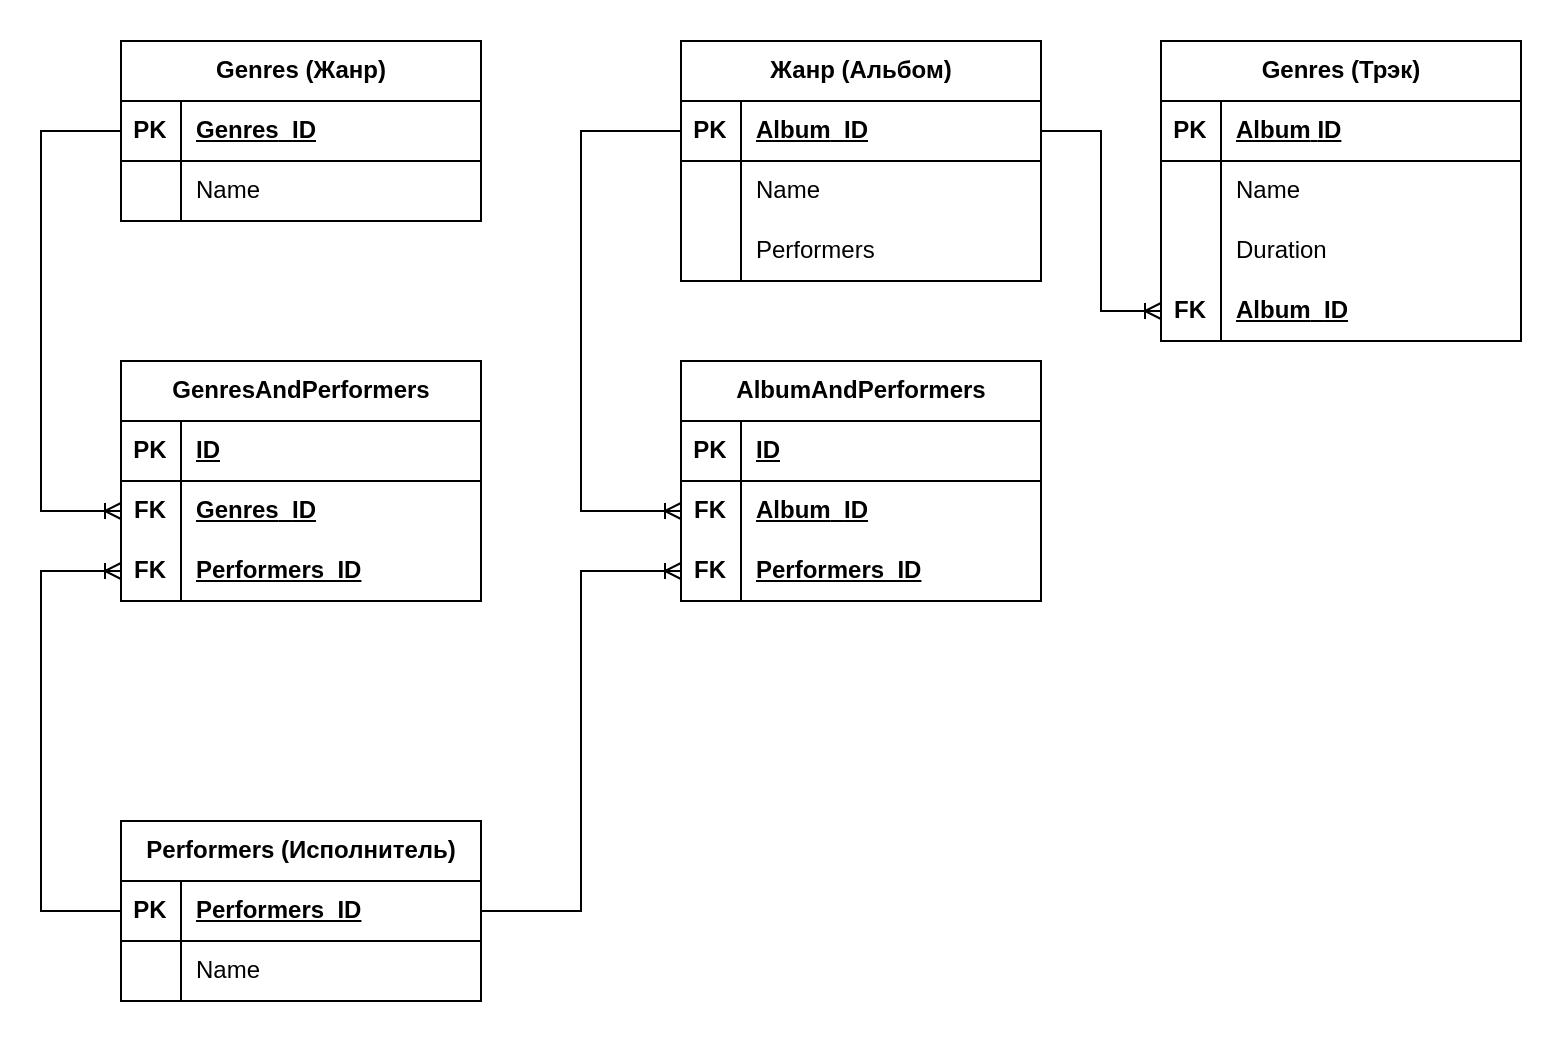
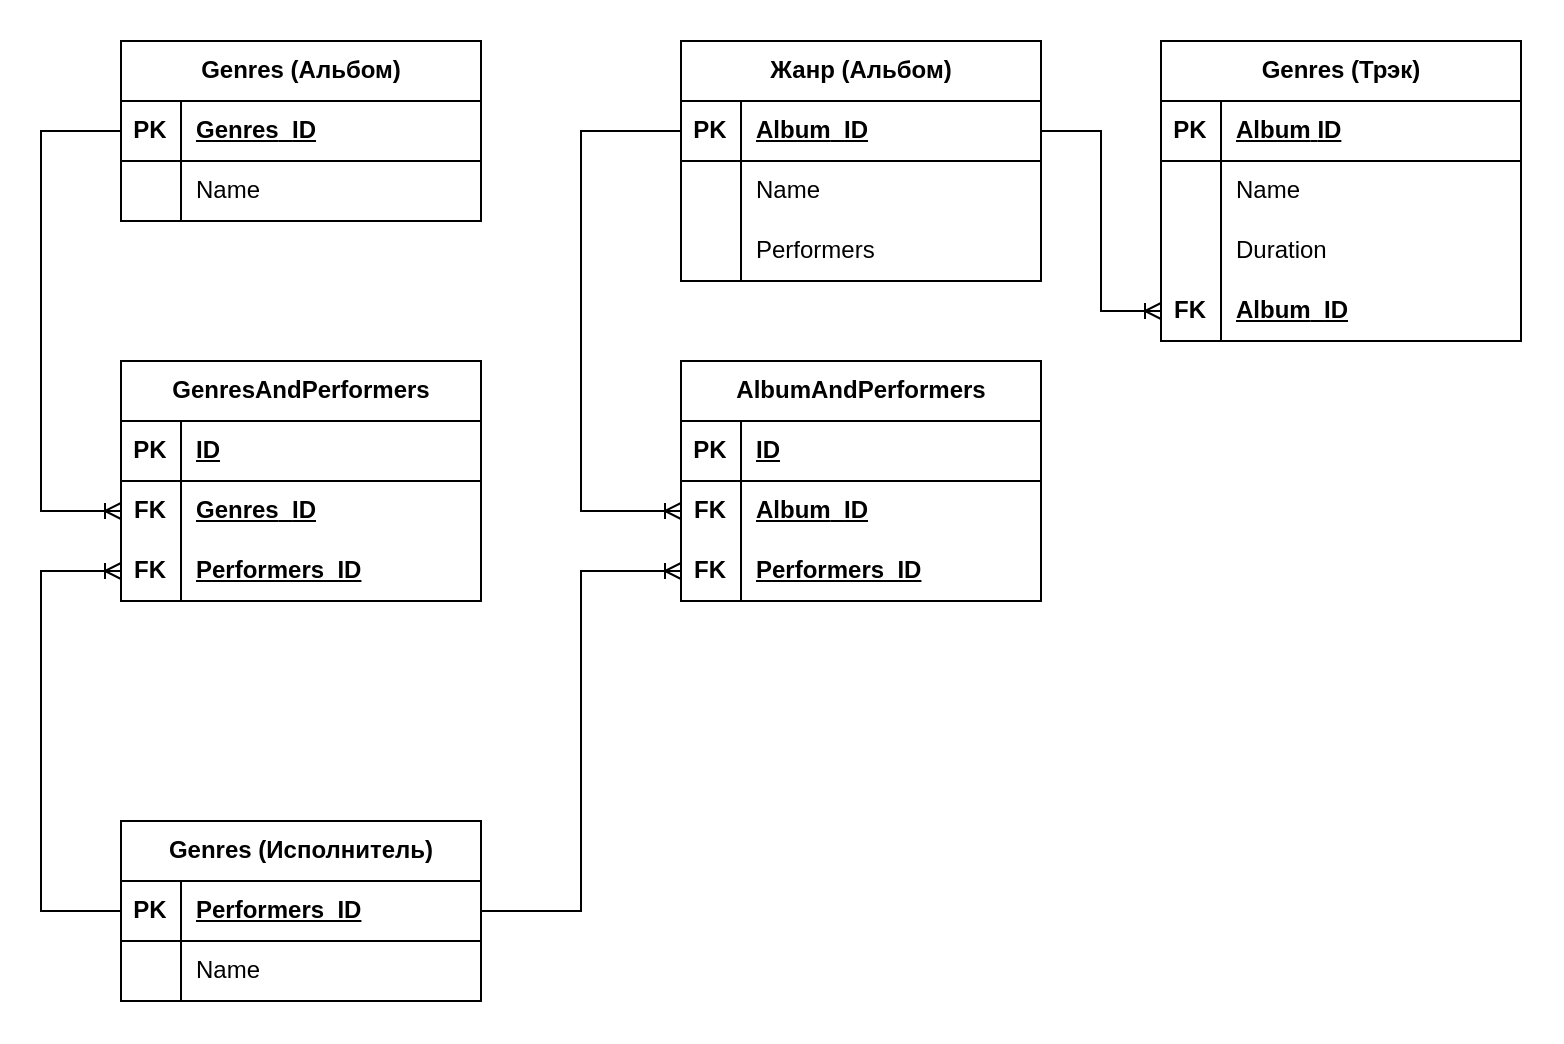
node "Genres (Жанр)": label "Genres (Жанр)" -> "Genres (Альбом)"
node "Performers (Исполнитель)": label "Performers (Исполнитель)" -> "Genres (Исполнитель)"
